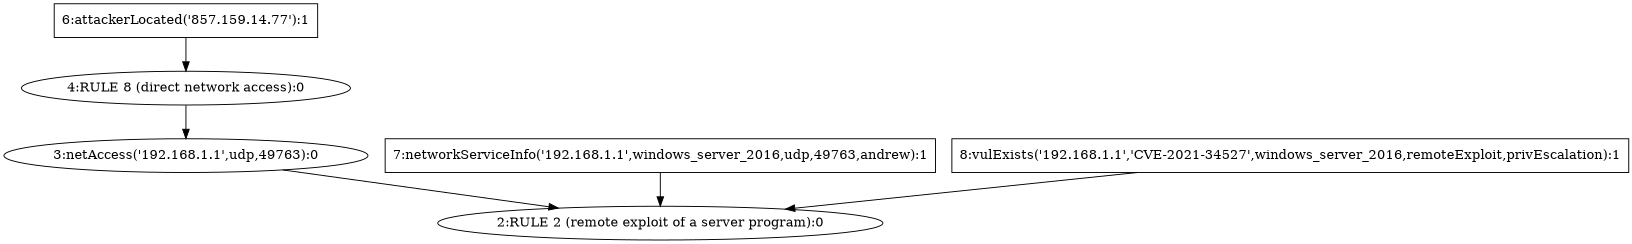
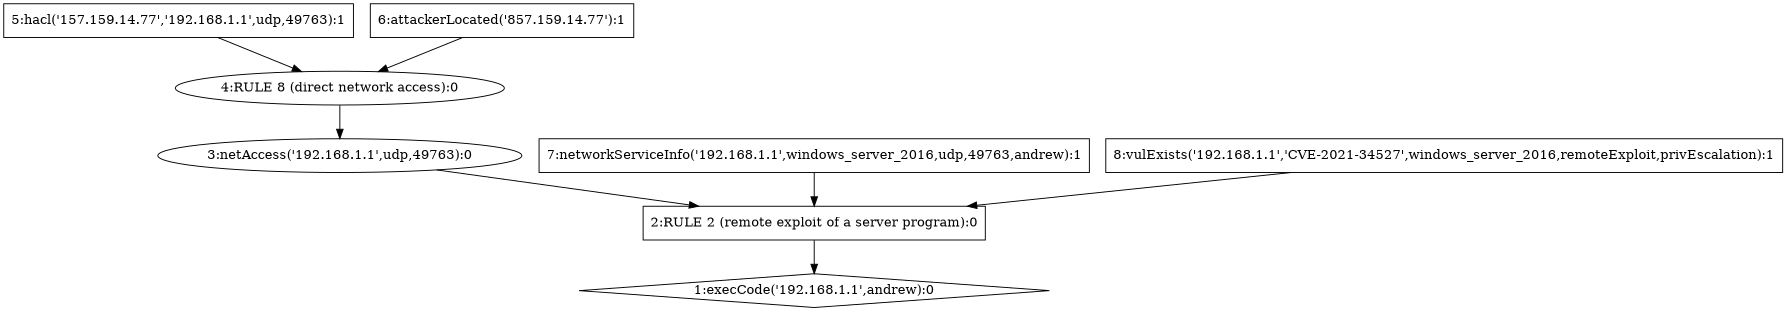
node "5:hacl('157.159.14.77','192.168.1.1',udp,49763):1": added
node "2:RULE 2 (remote exploit of a server program):0": shape ellipse -> box
node "1:execCode('192.168.1.1',andrew):0": added
